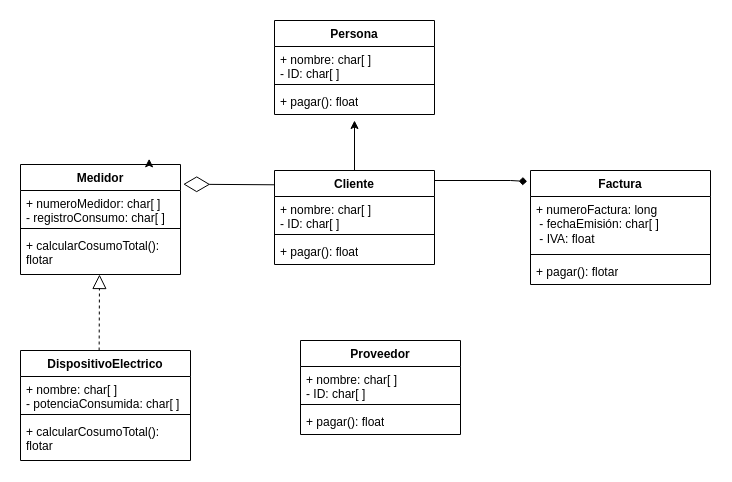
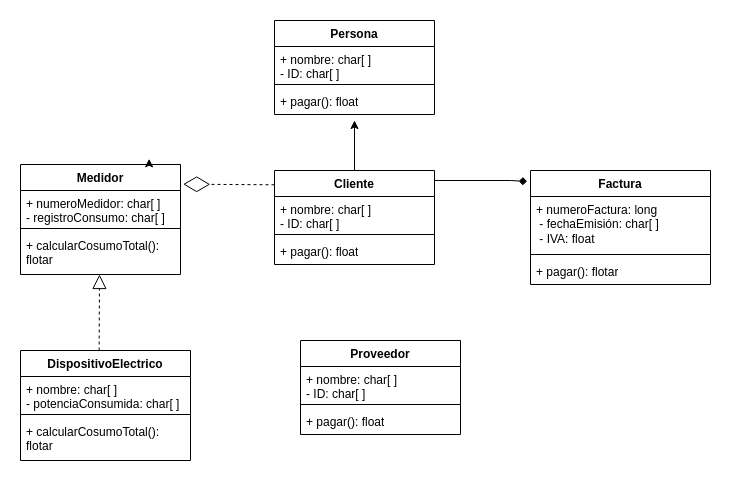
edge "Cliente" -> "Medidor": style solid -> dashed
